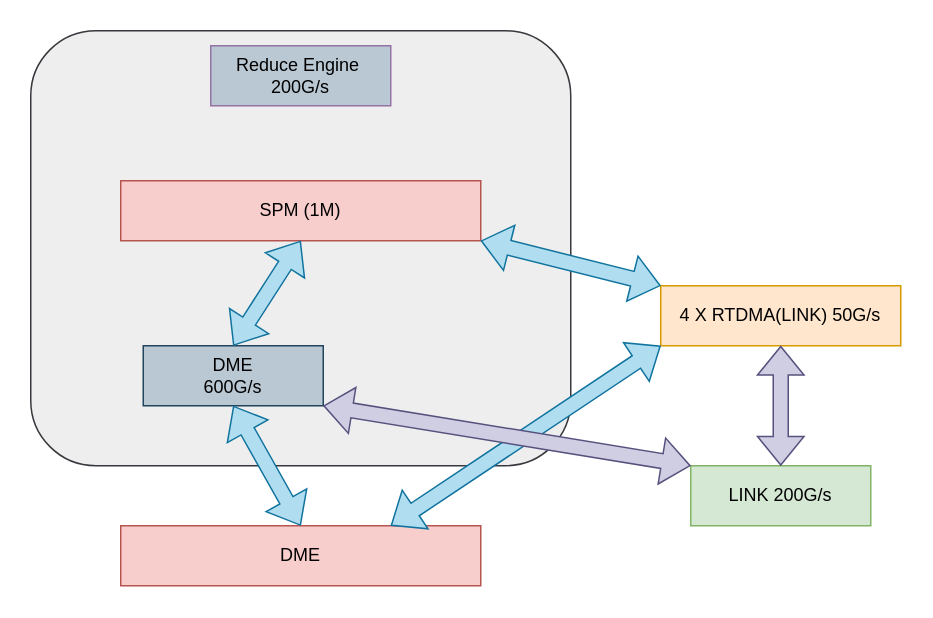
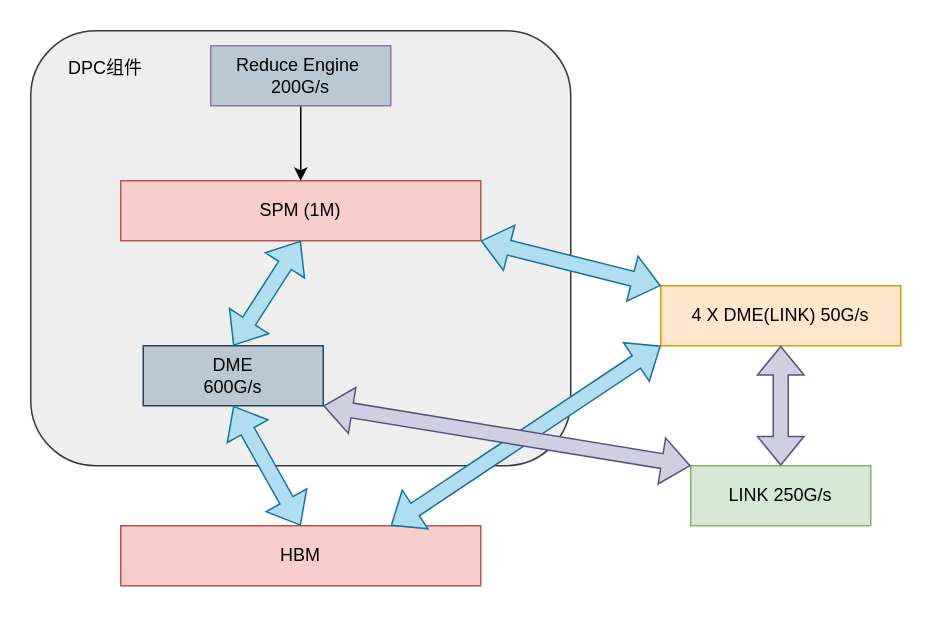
node "DPC组件": added
edge "Reduce Engine 200G/s" -> "SPM (1M)": added
node "4 X RTDMA(LINK) 50G/s": label "4 X RTDMA(LINK) 50G/s" -> "4 X DME(LINK) 50G/s"
node "LINK 200G/s": label "LINK 200G/s" -> "LINK 250G/s"
node "DME": label "DME" -> "HBM"
